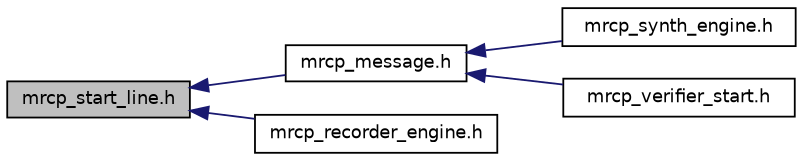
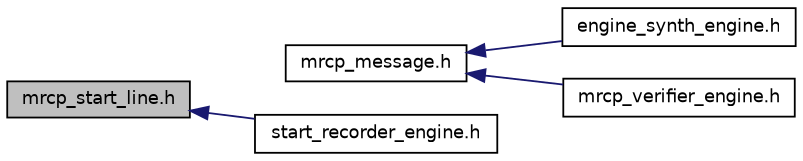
node "mrcp_synth_engine.h": label "mrcp_synth_engine.h" -> "engine_synth_engine.h"
edge "mrcp_message.h" -> "mrcp_start_line.h": removed
node "mrcp_verifier_start.h": label "mrcp_verifier_start.h" -> "mrcp_verifier_engine.h"
node "mrcp_recorder_engine.h": label "mrcp_recorder_engine.h" -> "start_recorder_engine.h"
